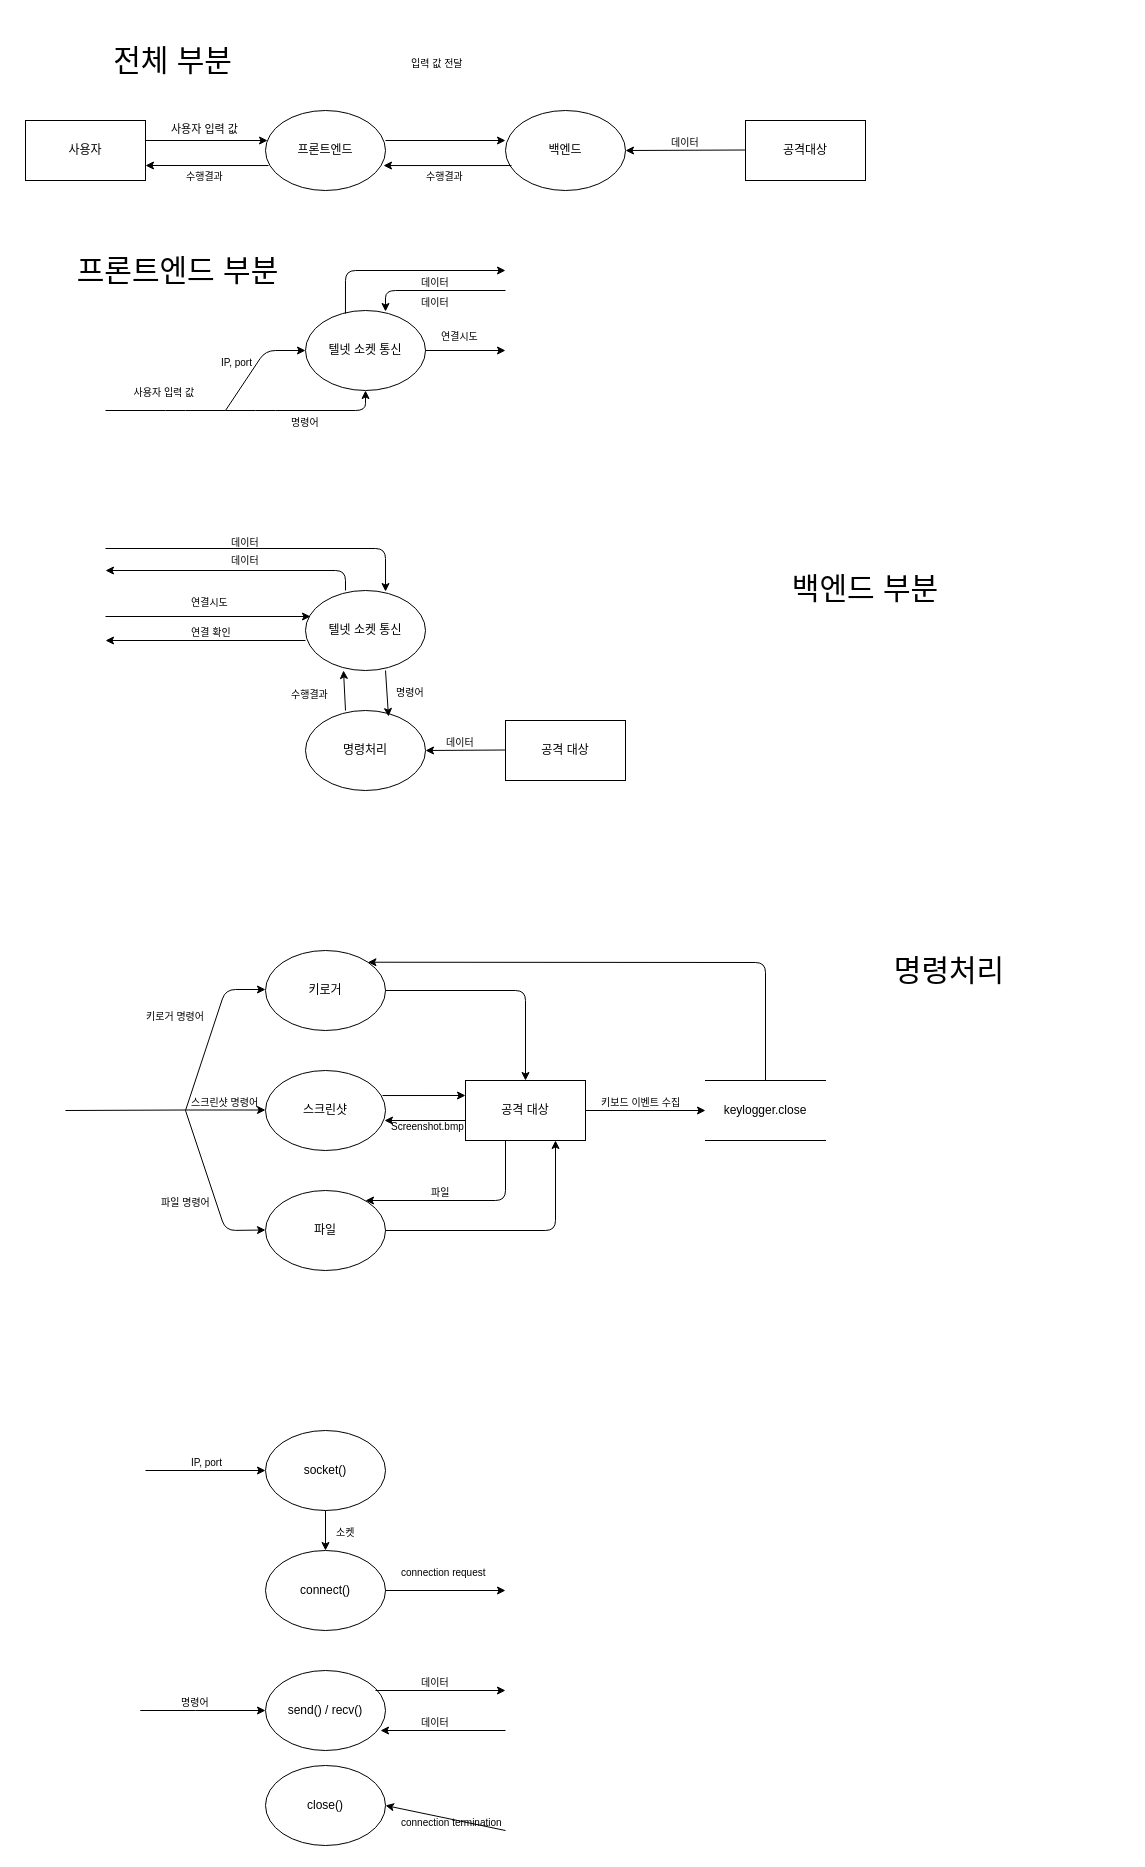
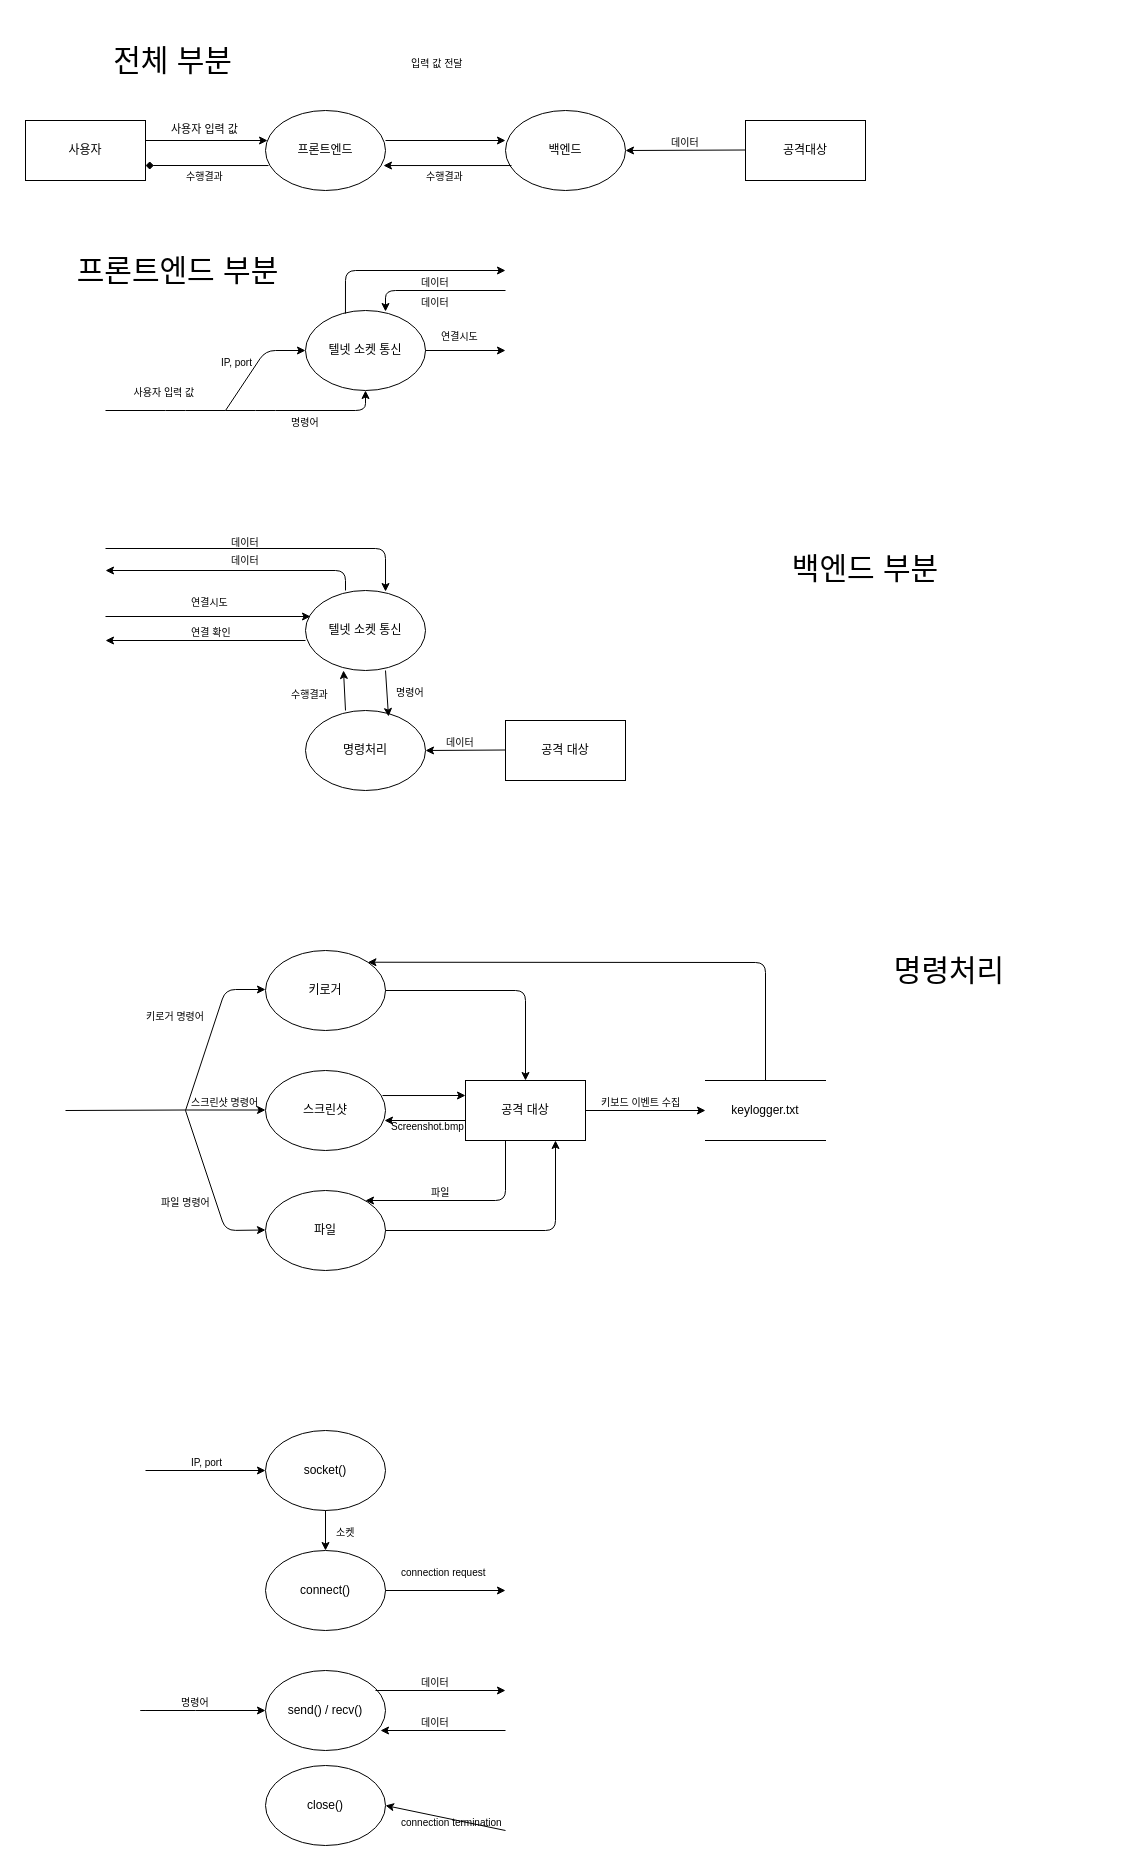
edge "프론트엔드" -> "사용자": arrowhead classic -> diamond
node "백엔드 부분": moved (866, 589) -> (866, 569)
node "keylogger.close": label "keylogger.close" -> "keylogger.txt"
